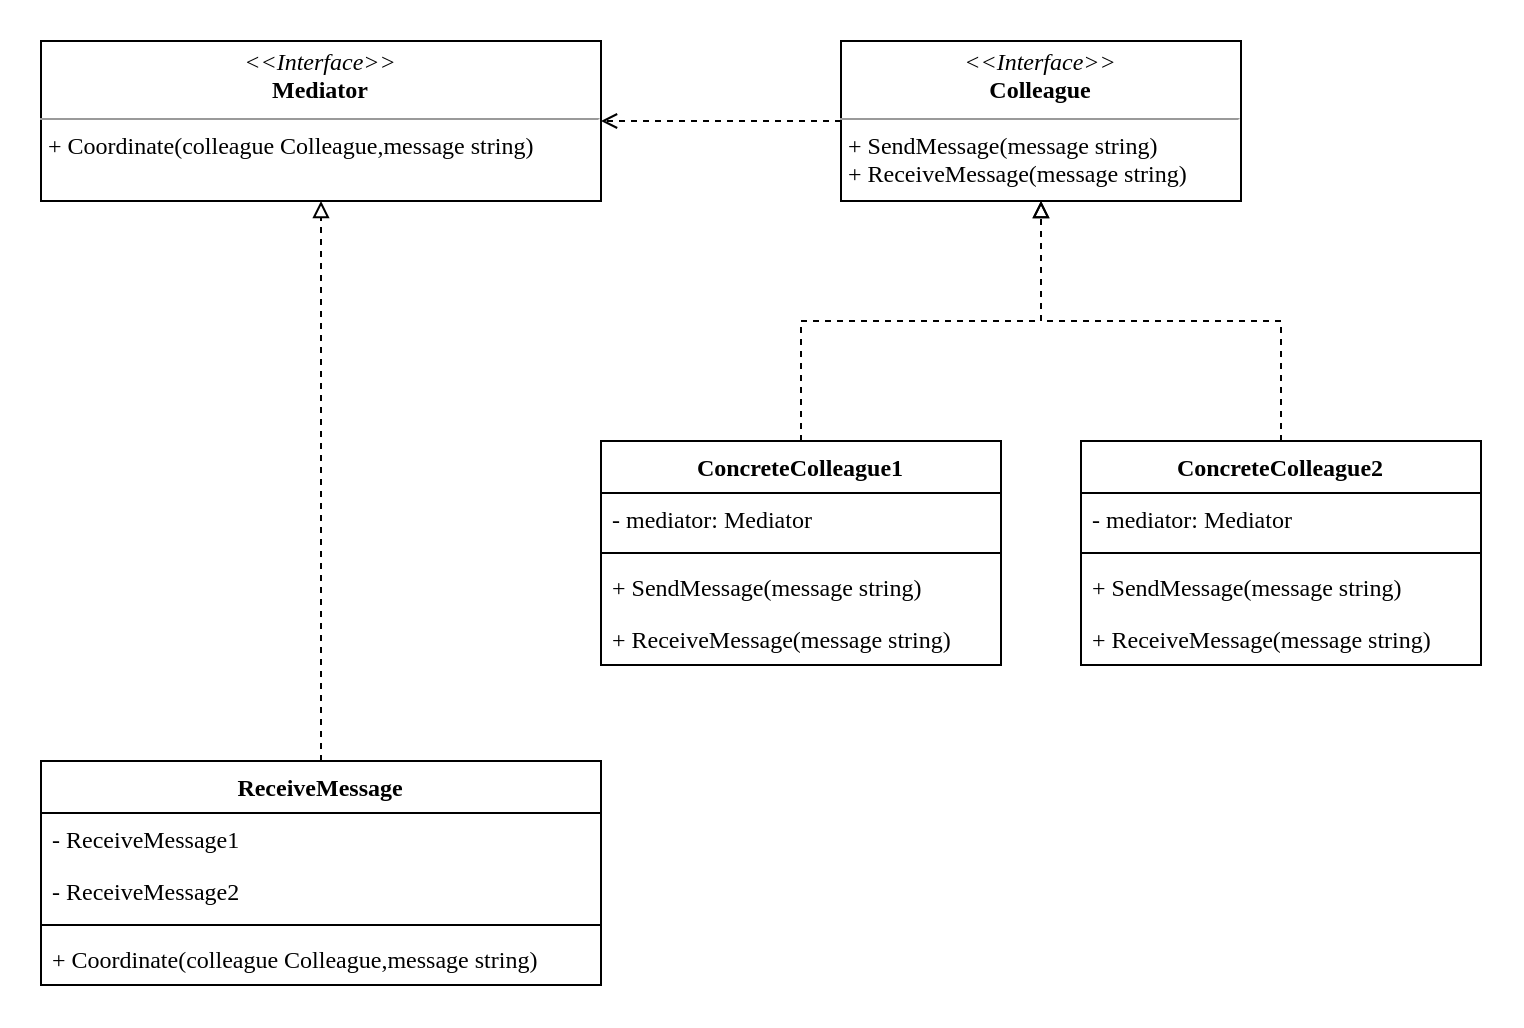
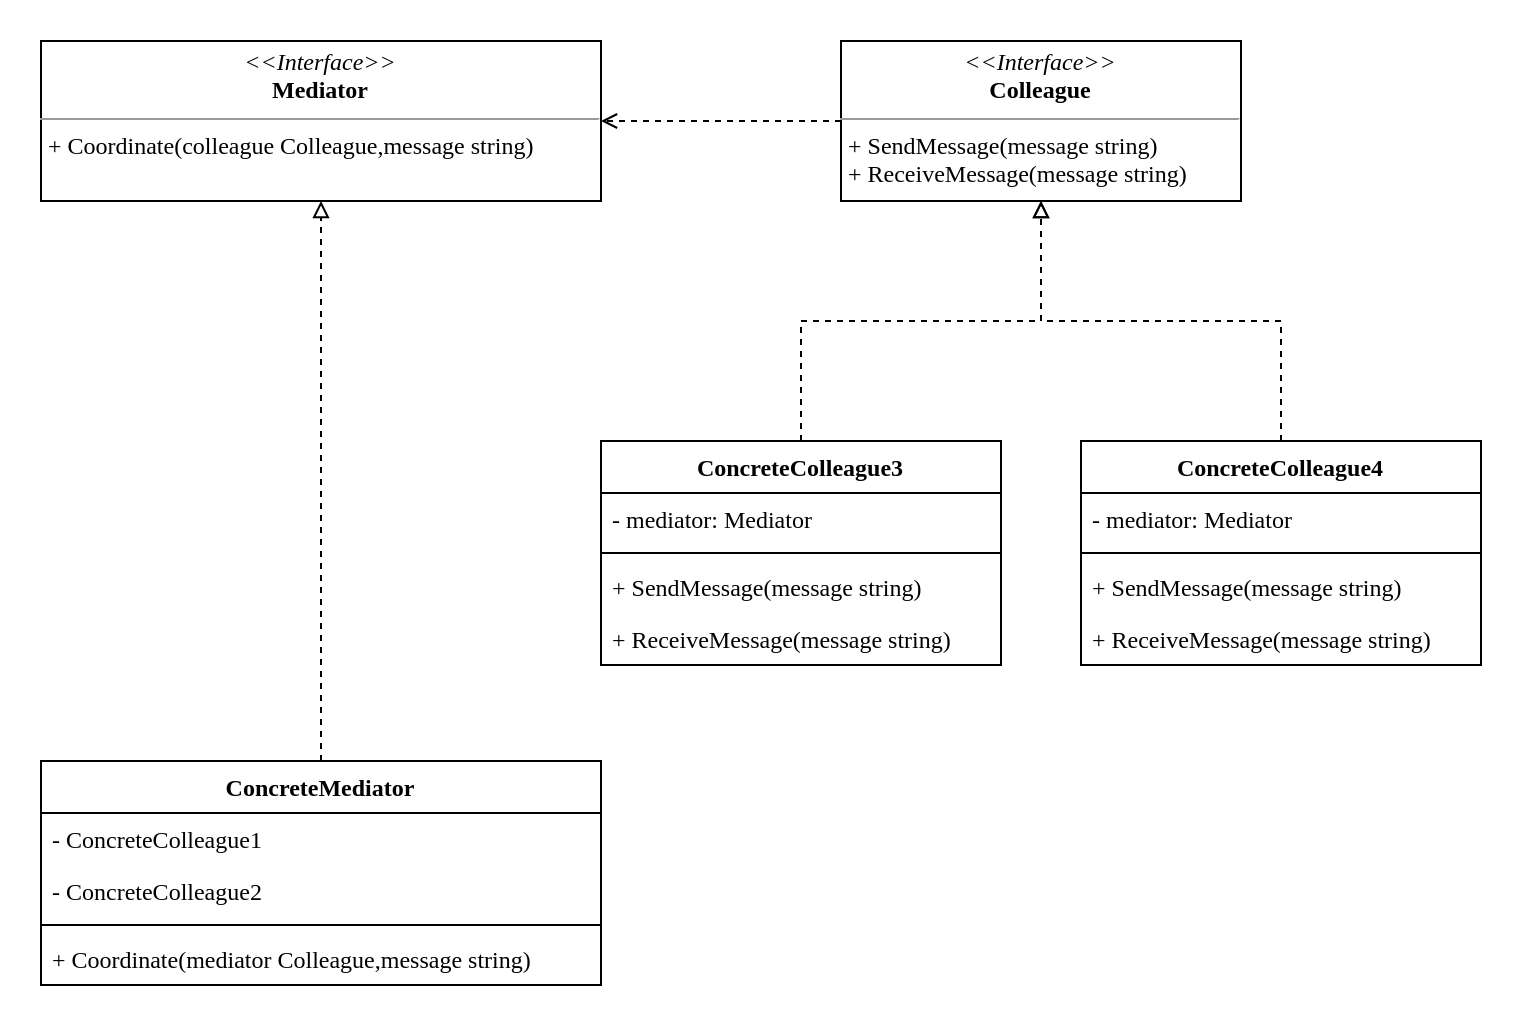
node "ConcreteColleague1": label "ConcreteColleague1" -> "ConcreteColleague3"
node "ConcreteColleague2": label "ConcreteColleague2" -> "ConcreteColleague4"
node "ReceiveMessage": label "ReceiveMessage" -> "ConcreteMediator"
node "- ReceiveMessage1": label "- ReceiveMessage1" -> "- ConcreteColleague1"
node "- ReceiveMessage2": label "- ReceiveMessage2" -> "- ConcreteColleague2"
node "+ Coordinate(colleague Colleague,message string)": label "+ Coordinate(colleague Colleague,message string)" -> "+ Coordinate(mediator Colleague,message string)"
